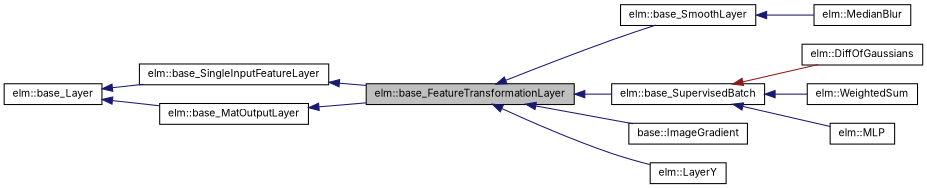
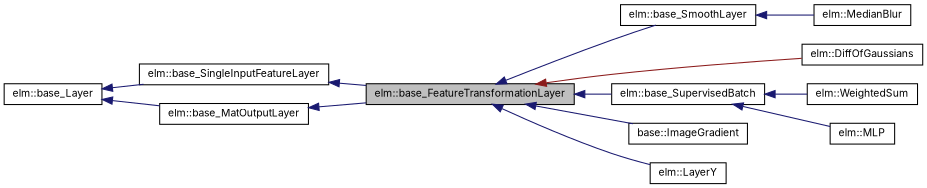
edge "elm::DiffOfGaussians" -> "elm::base_SupervisedBatch": now "elm::DiffOfGaussians" -> "elm::base_FeatureTransformationLayer"
